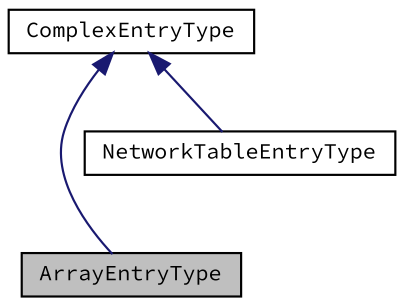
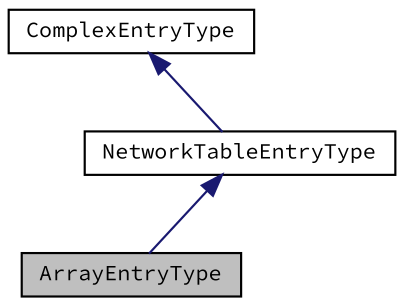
edge "ArrayEntryType" -> "ComplexEntryType": now "ArrayEntryType" -> "NetworkTableEntryType"
